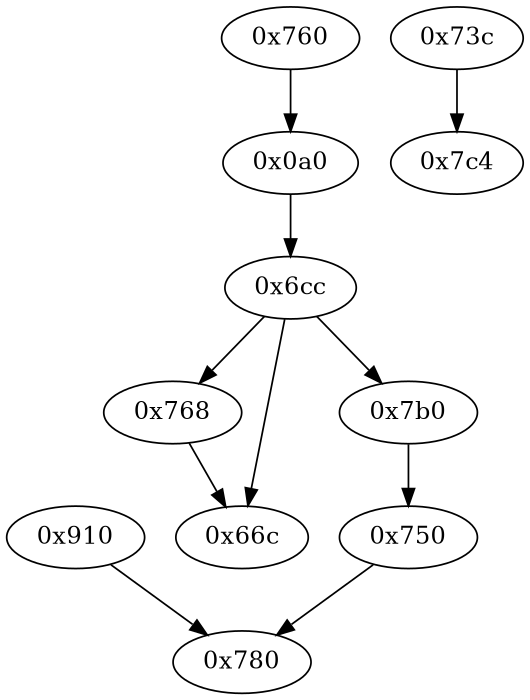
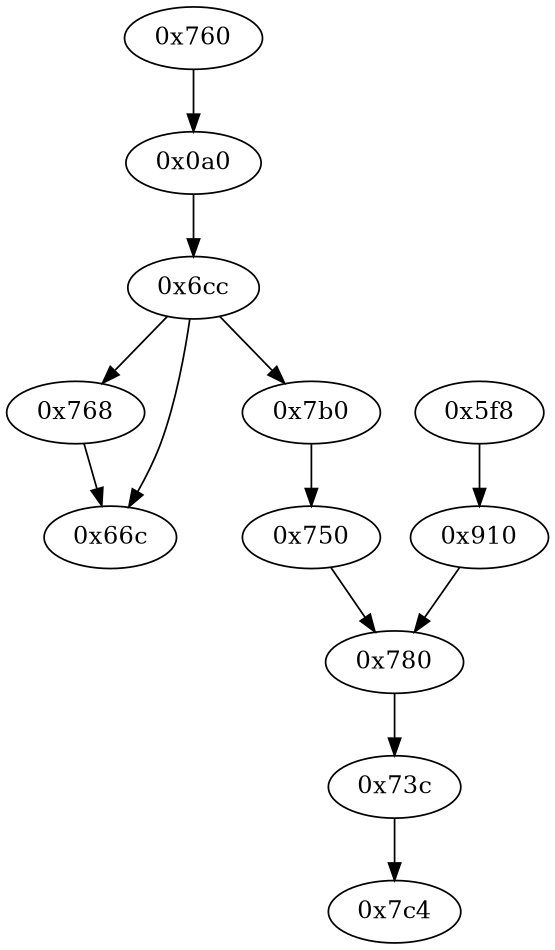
node "0x5f8": added
edge "0x780" -> "0x73c": added
